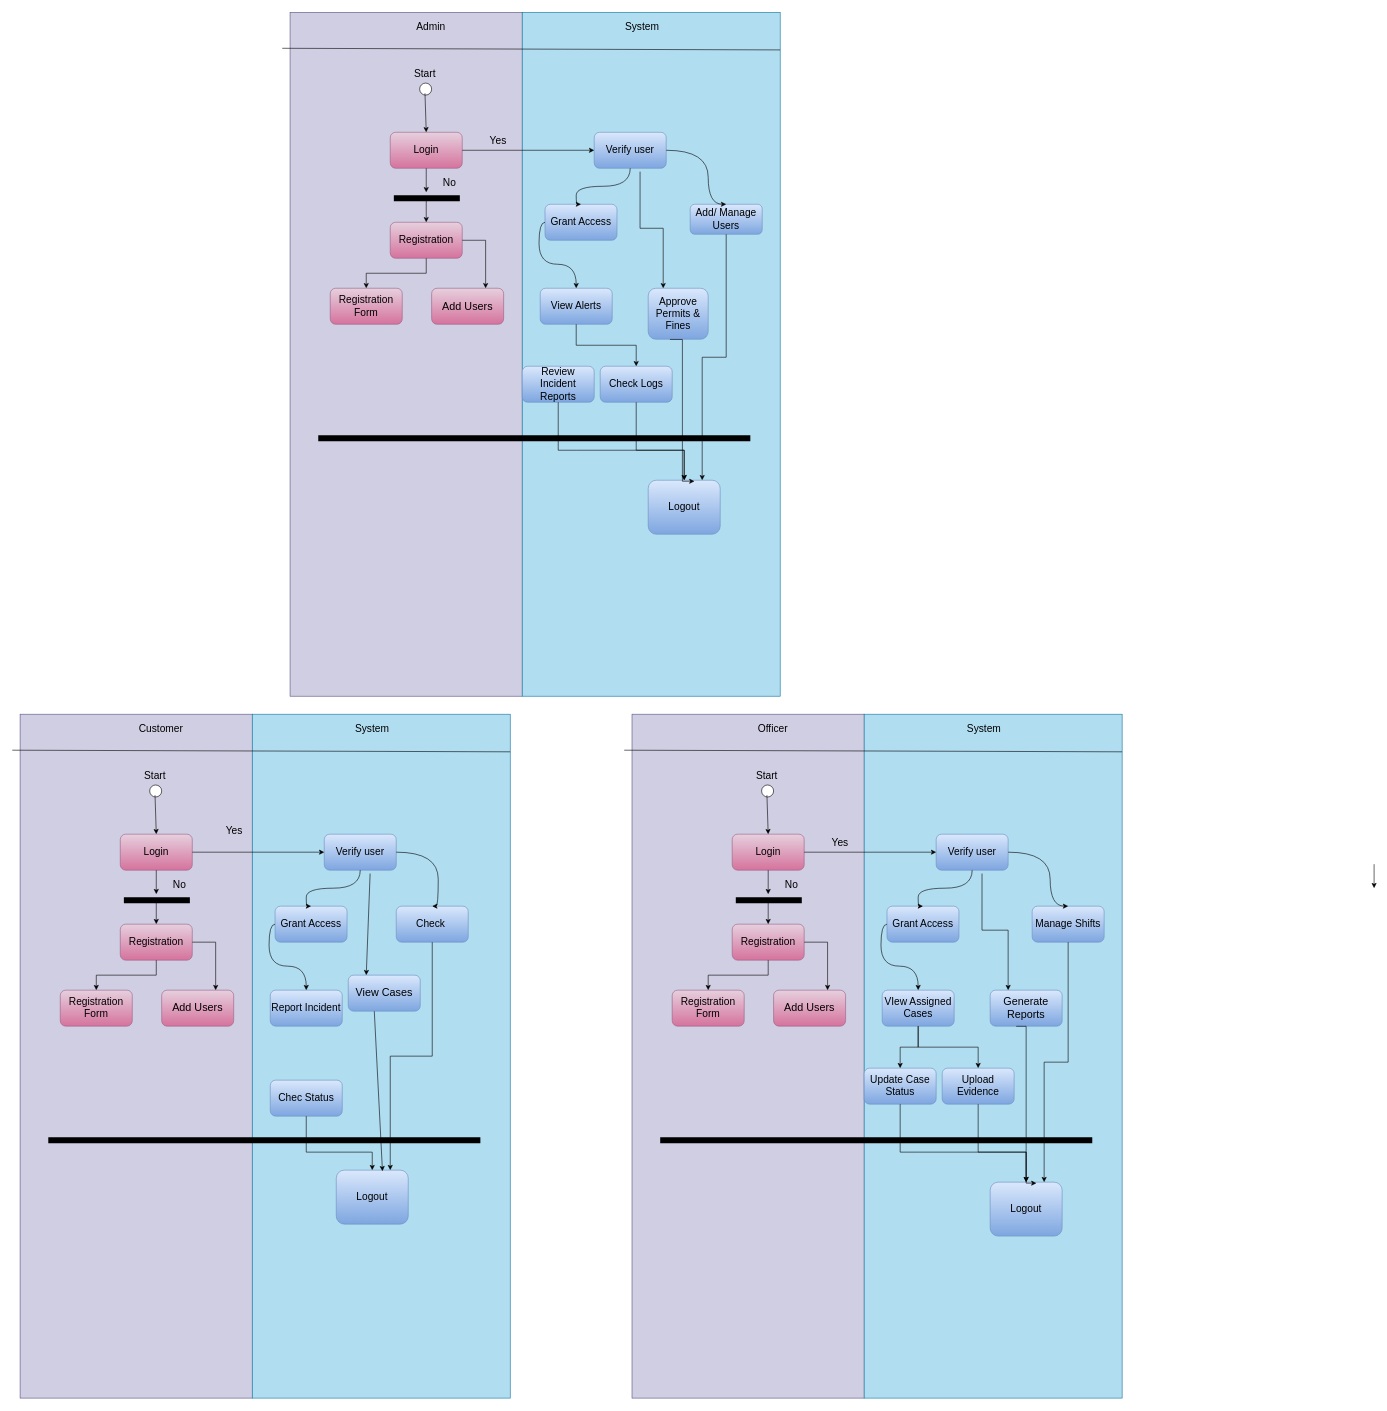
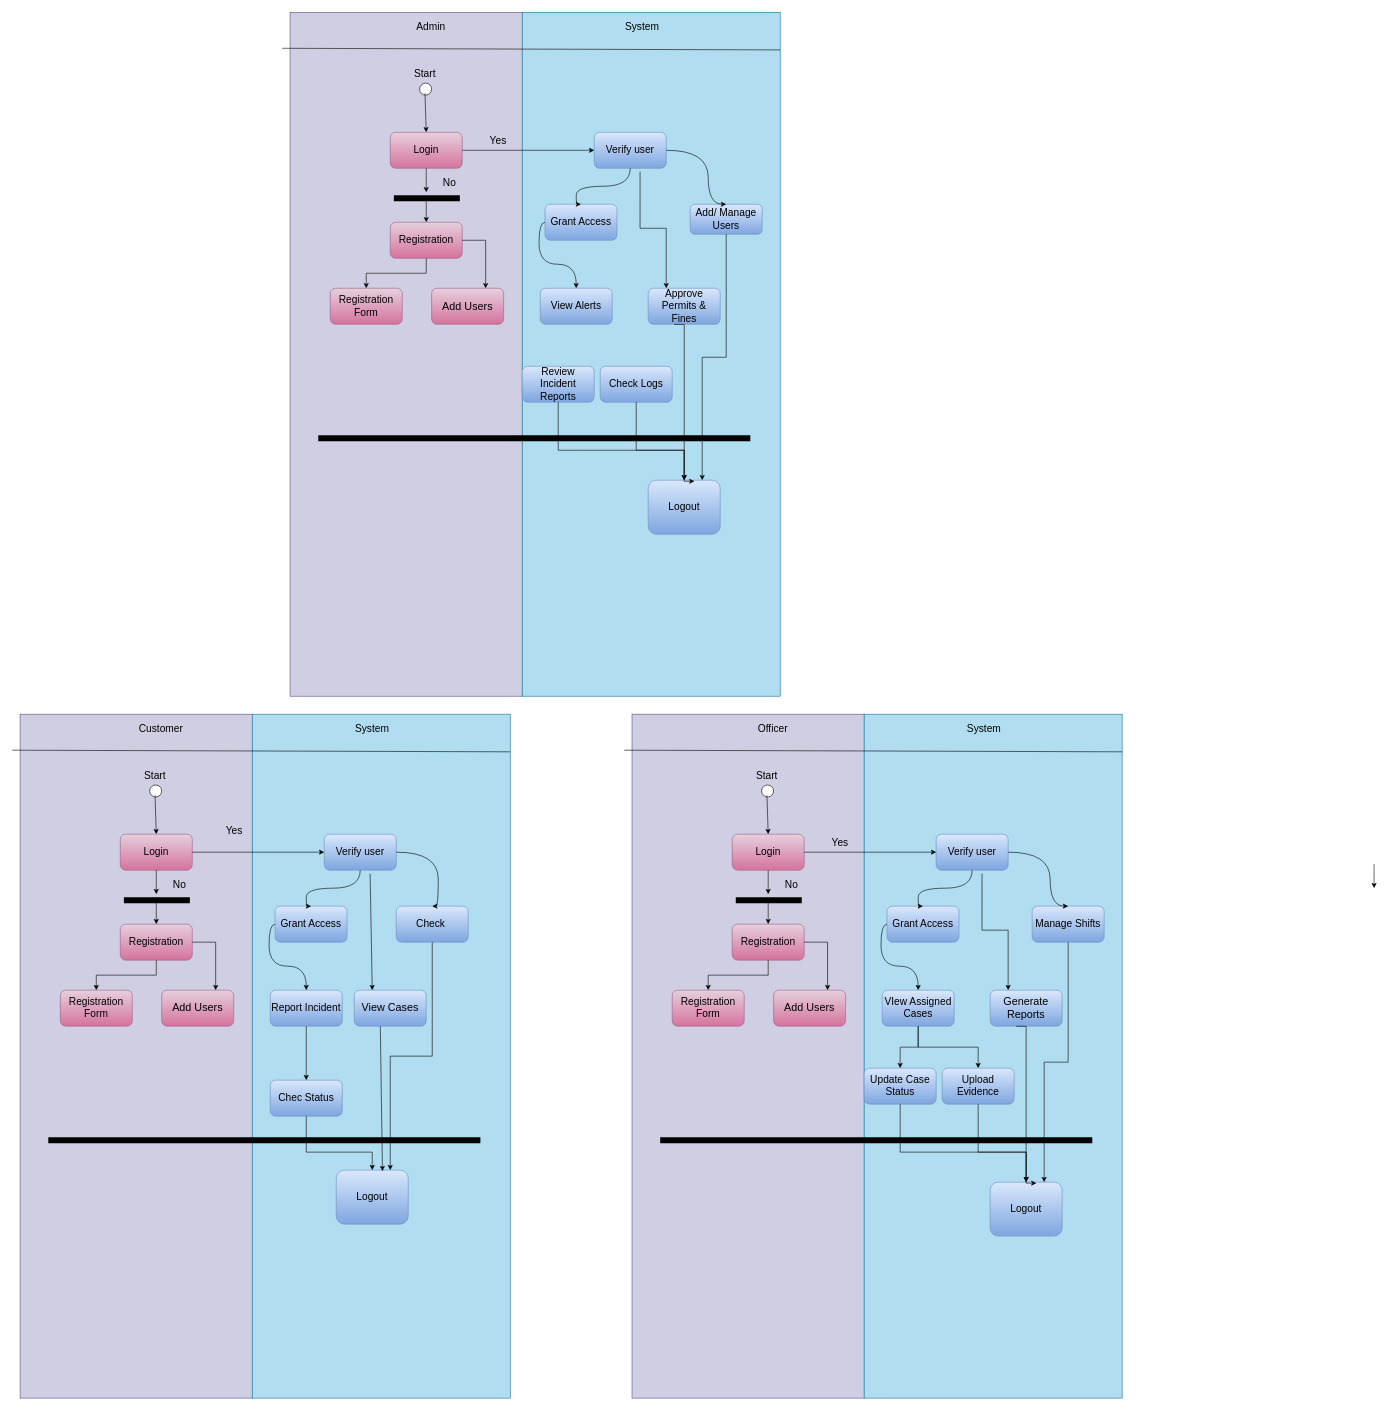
node "Approve Permits & Fines": size 60x51 -> 72x36
edge "View Alerts" -> "Check Logs": removed
node "View Cases": moved (384, 993) -> (390, 1008)
edge "Report Incident" -> "Chec Status": added
